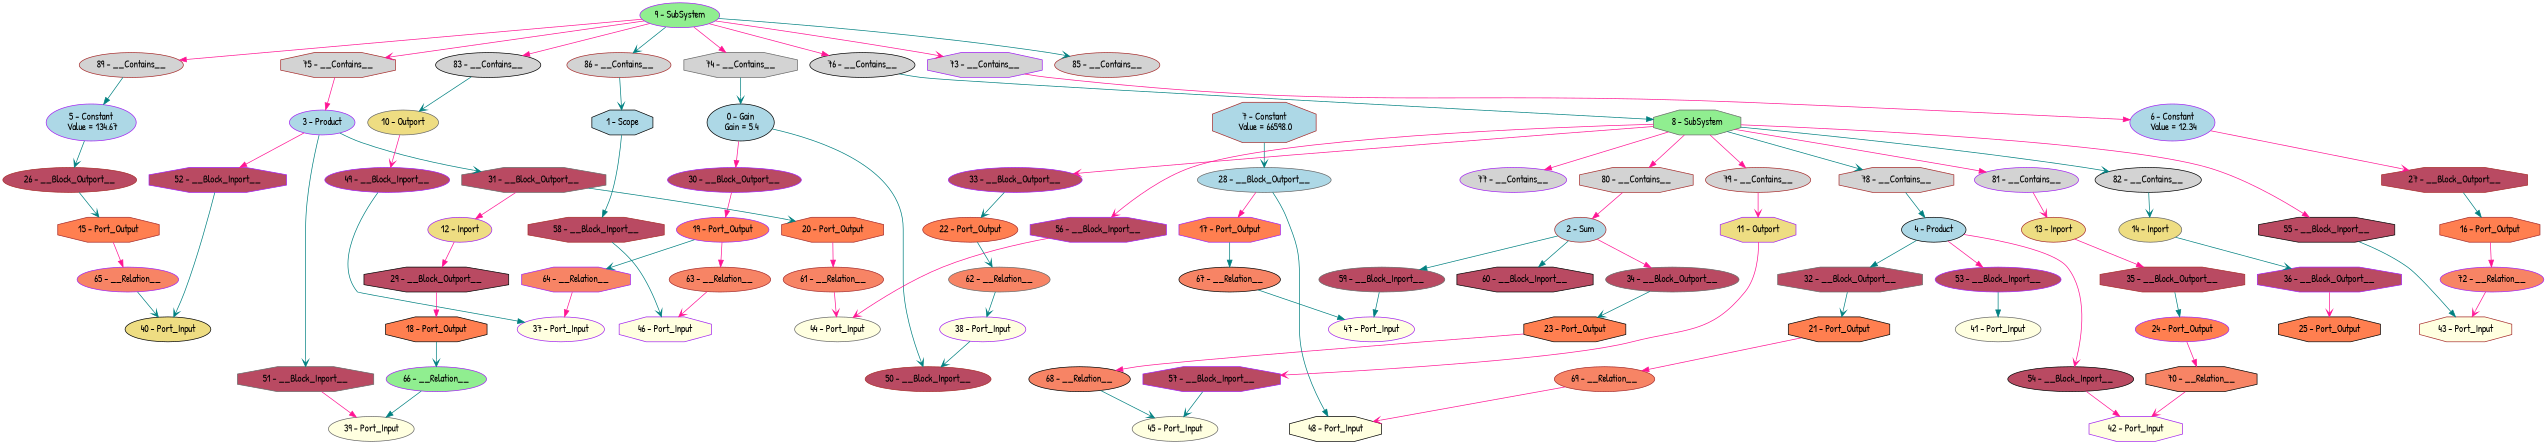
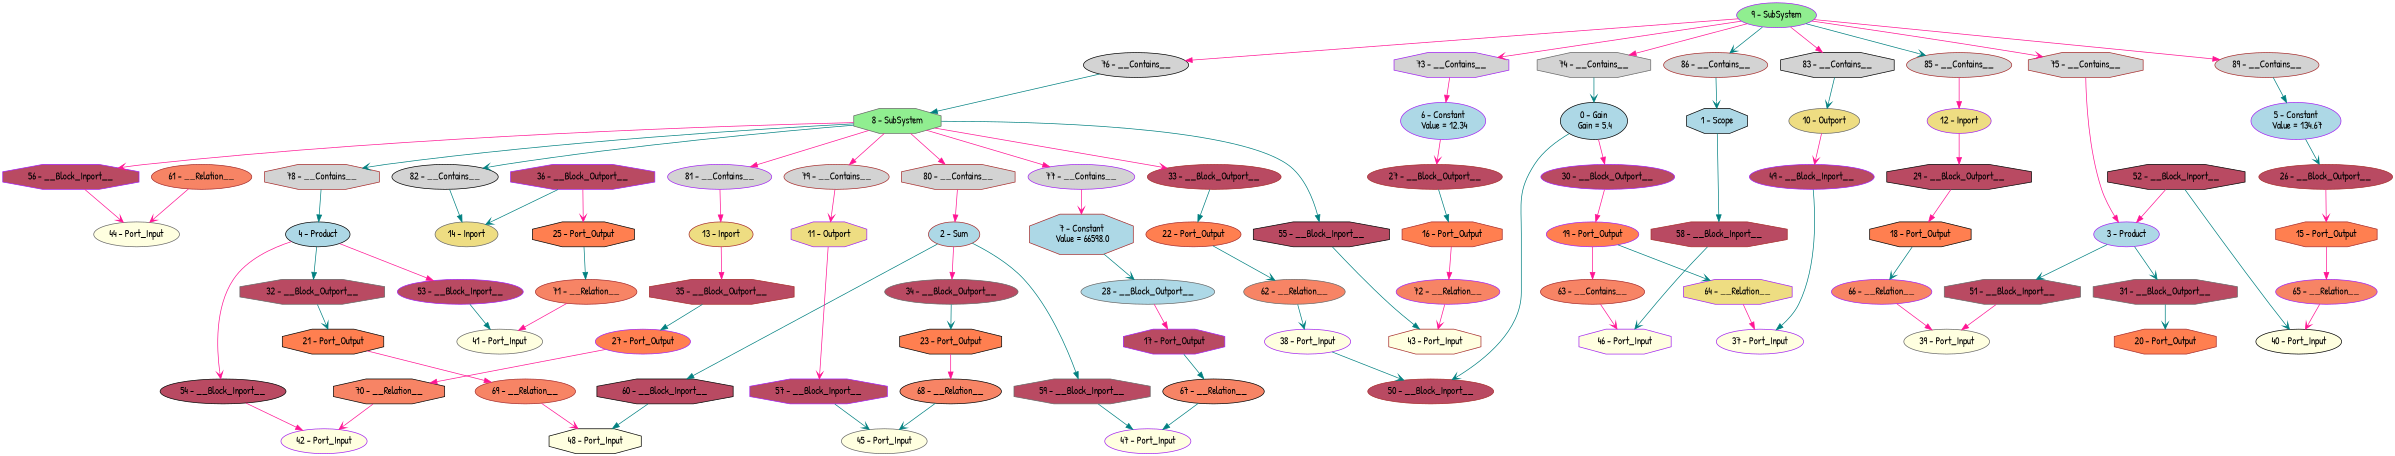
node "83 - __Contains__": shape ellipse -> octagon
edge "8 - SubSystem" -> "55 - __Block_Inport__": color deeppink -> teal
edge "3 - Product" -> "52 - __Block_Inport__": reversed
node "52 - __Block_Inport__": color purple -> black
node "33 - __Block_Outport__": color purple -> brown
node "27 - __Block_Outport__": shape octagon -> ellipse
edge "77 - __Contains__" -> "7 - Constant Value = 66598.0": added
edge "82 - __Contains__" -> "14 - Inport": arrowhead vee -> normal
edge "26 - __Block_Outport__" -> "15 - Port_Output": color teal -> deeppink
edge "33 - __Block_Outport__" -> "22 - Port_Output": arrowhead vee -> normal
edge "81 - __Contains__" -> "13 - Inport": arrowhead vee -> normal
edge "31 - __Block_Outport__" -> "12 - Inport": now "85 - __Contains__" -> "12 - Inport"
node "17 - Port_Output": fillcolor coral -> #b94a62
edge "20 - Port_Output" -> "61 - __Relation__": removed
edge "14 - Inport" -> "36 - __Block_Outport__": reversed
node "64 - __Relation__": fillcolor #f78465 -> lightgoldenrod
node "63 - __Relation__": label "63 - __Relation__" -> "63 - __Contains__"
node "59 - __Block_Inport__": shape ellipse -> octagon
node "71 - __Relation__": added
edge "28 - __Block_Outport__" -> "48 - Port_Input": now "60 - __Block_Inport__" -> "48 - Port_Input"
edge "65 - __Relation__" -> "40 - Port_Input": color teal -> deeppink
node "40 - Port_Input": fillcolor lightgoldenrod -> lightyellow
node "24 - Port_Output": label "24 - Port_Output" -> "27 - Port_Output"
node "66 - __Relation__": fillcolor lightgreen -> #f78465
edge "66 - __Relation__" -> "39 - Port_Input": color teal -> deeppink
node "42 - Port_Input": shape octagon -> ellipse
